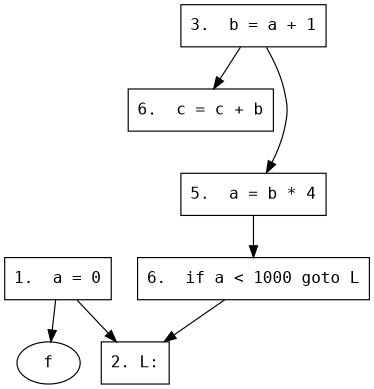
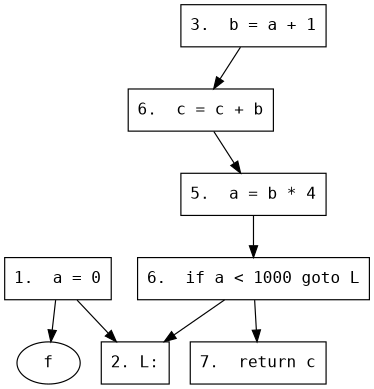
edge "3.  b = a + 1" -> "5.  a = b * 4": now "6.  c = c + b" -> "5.  a = b * 4"
node "7.  return c": added
